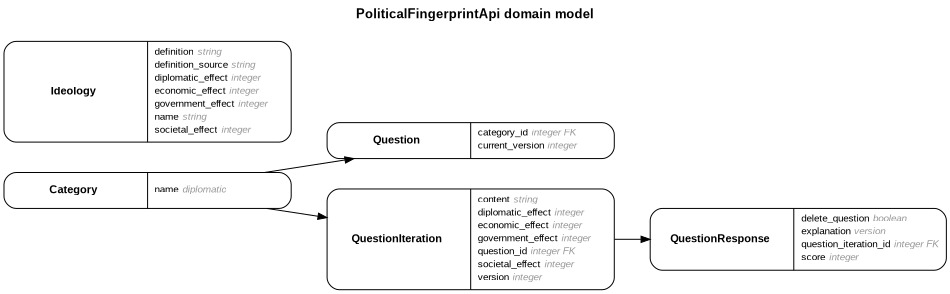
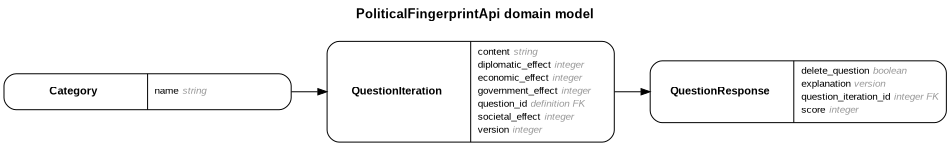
node "Ideology": removed
node "Question": removed
node "Category": text "diplomatic" -> "string"
node "QuestionIteration": text "integer FK" -> "definition FK"
